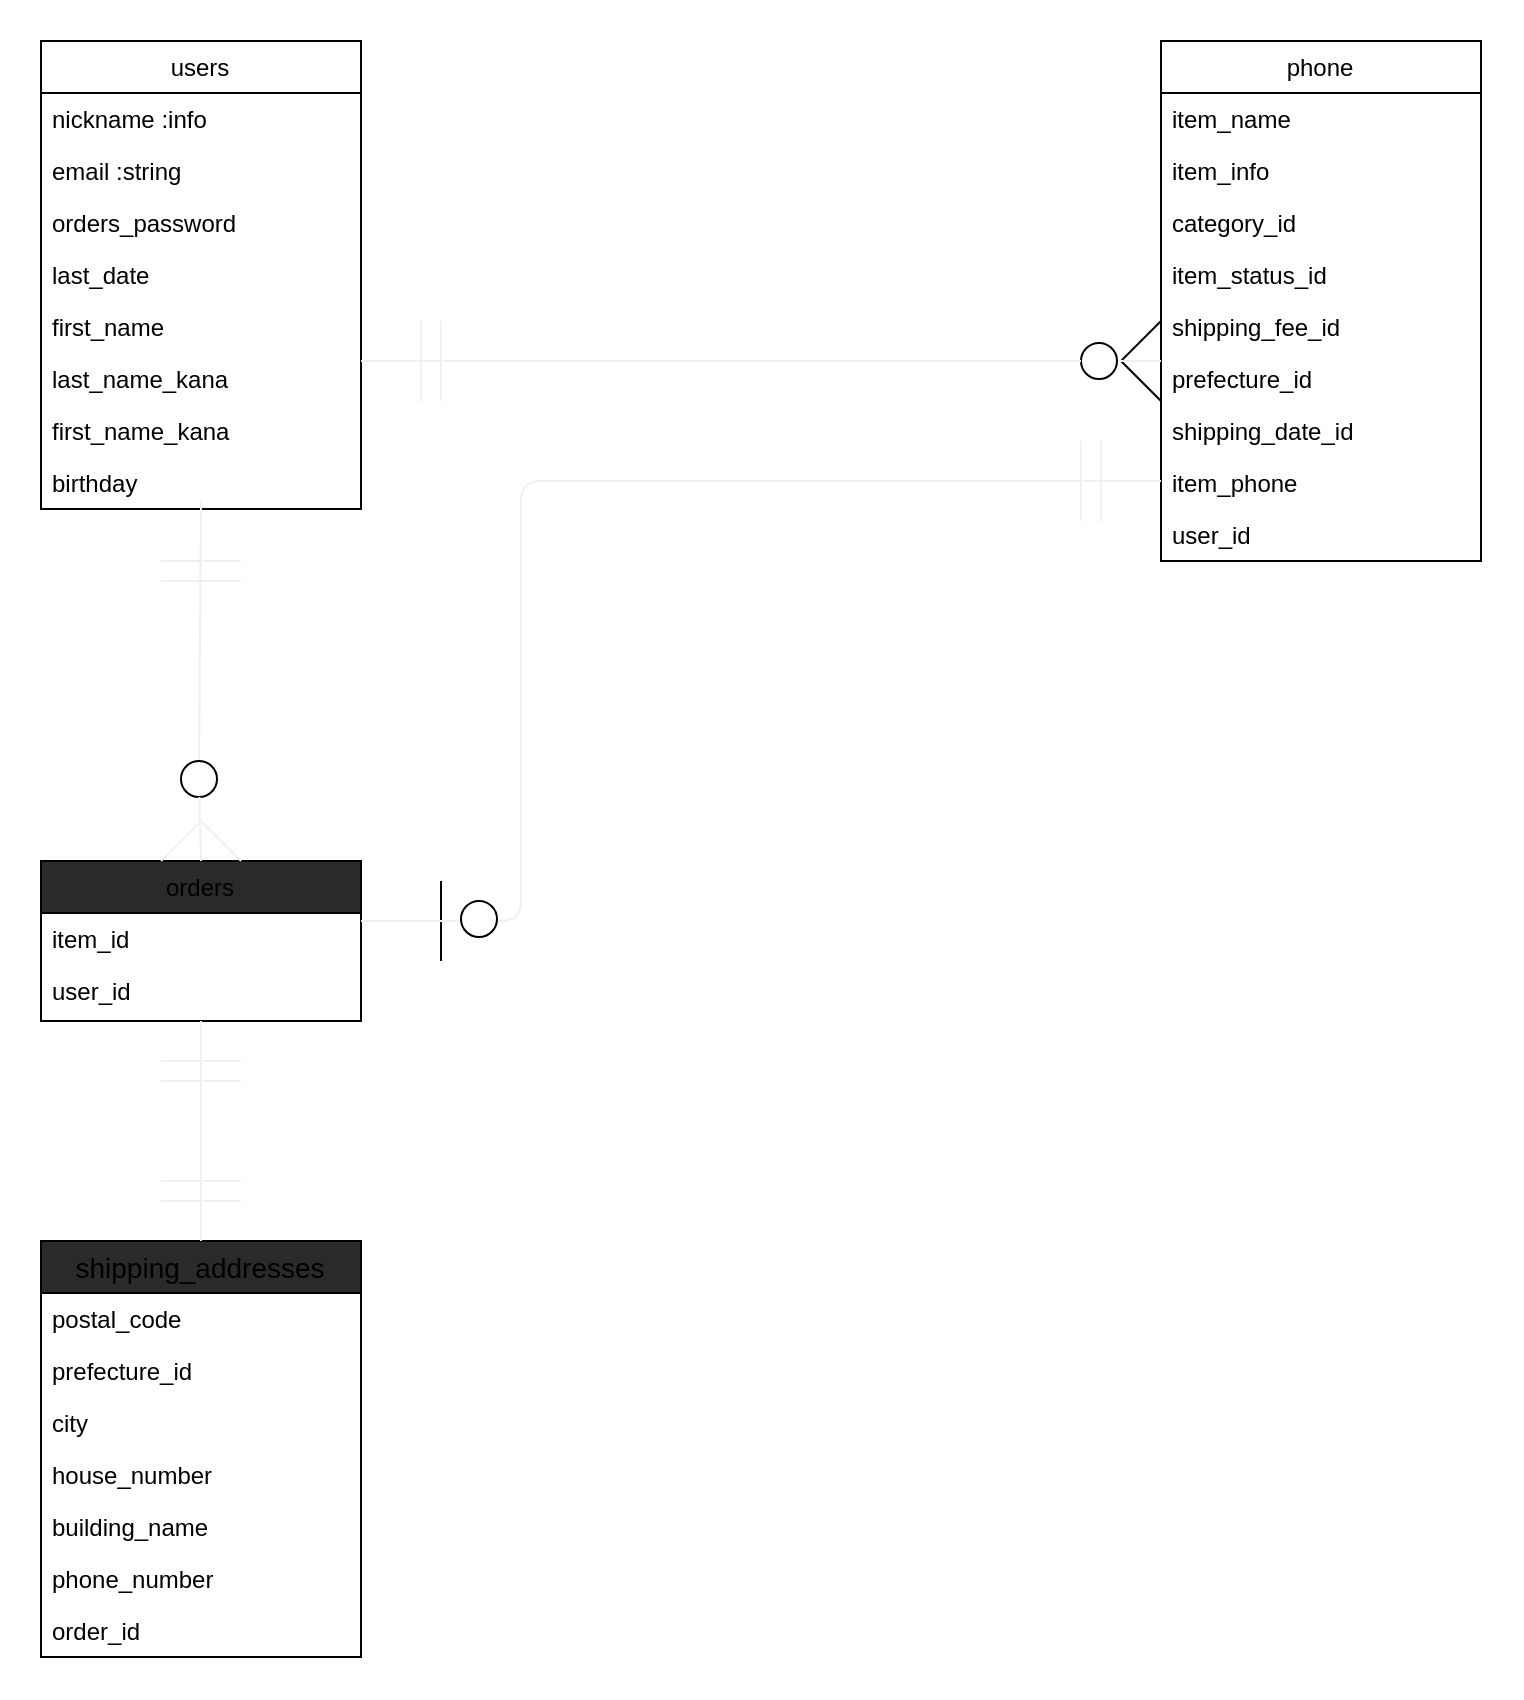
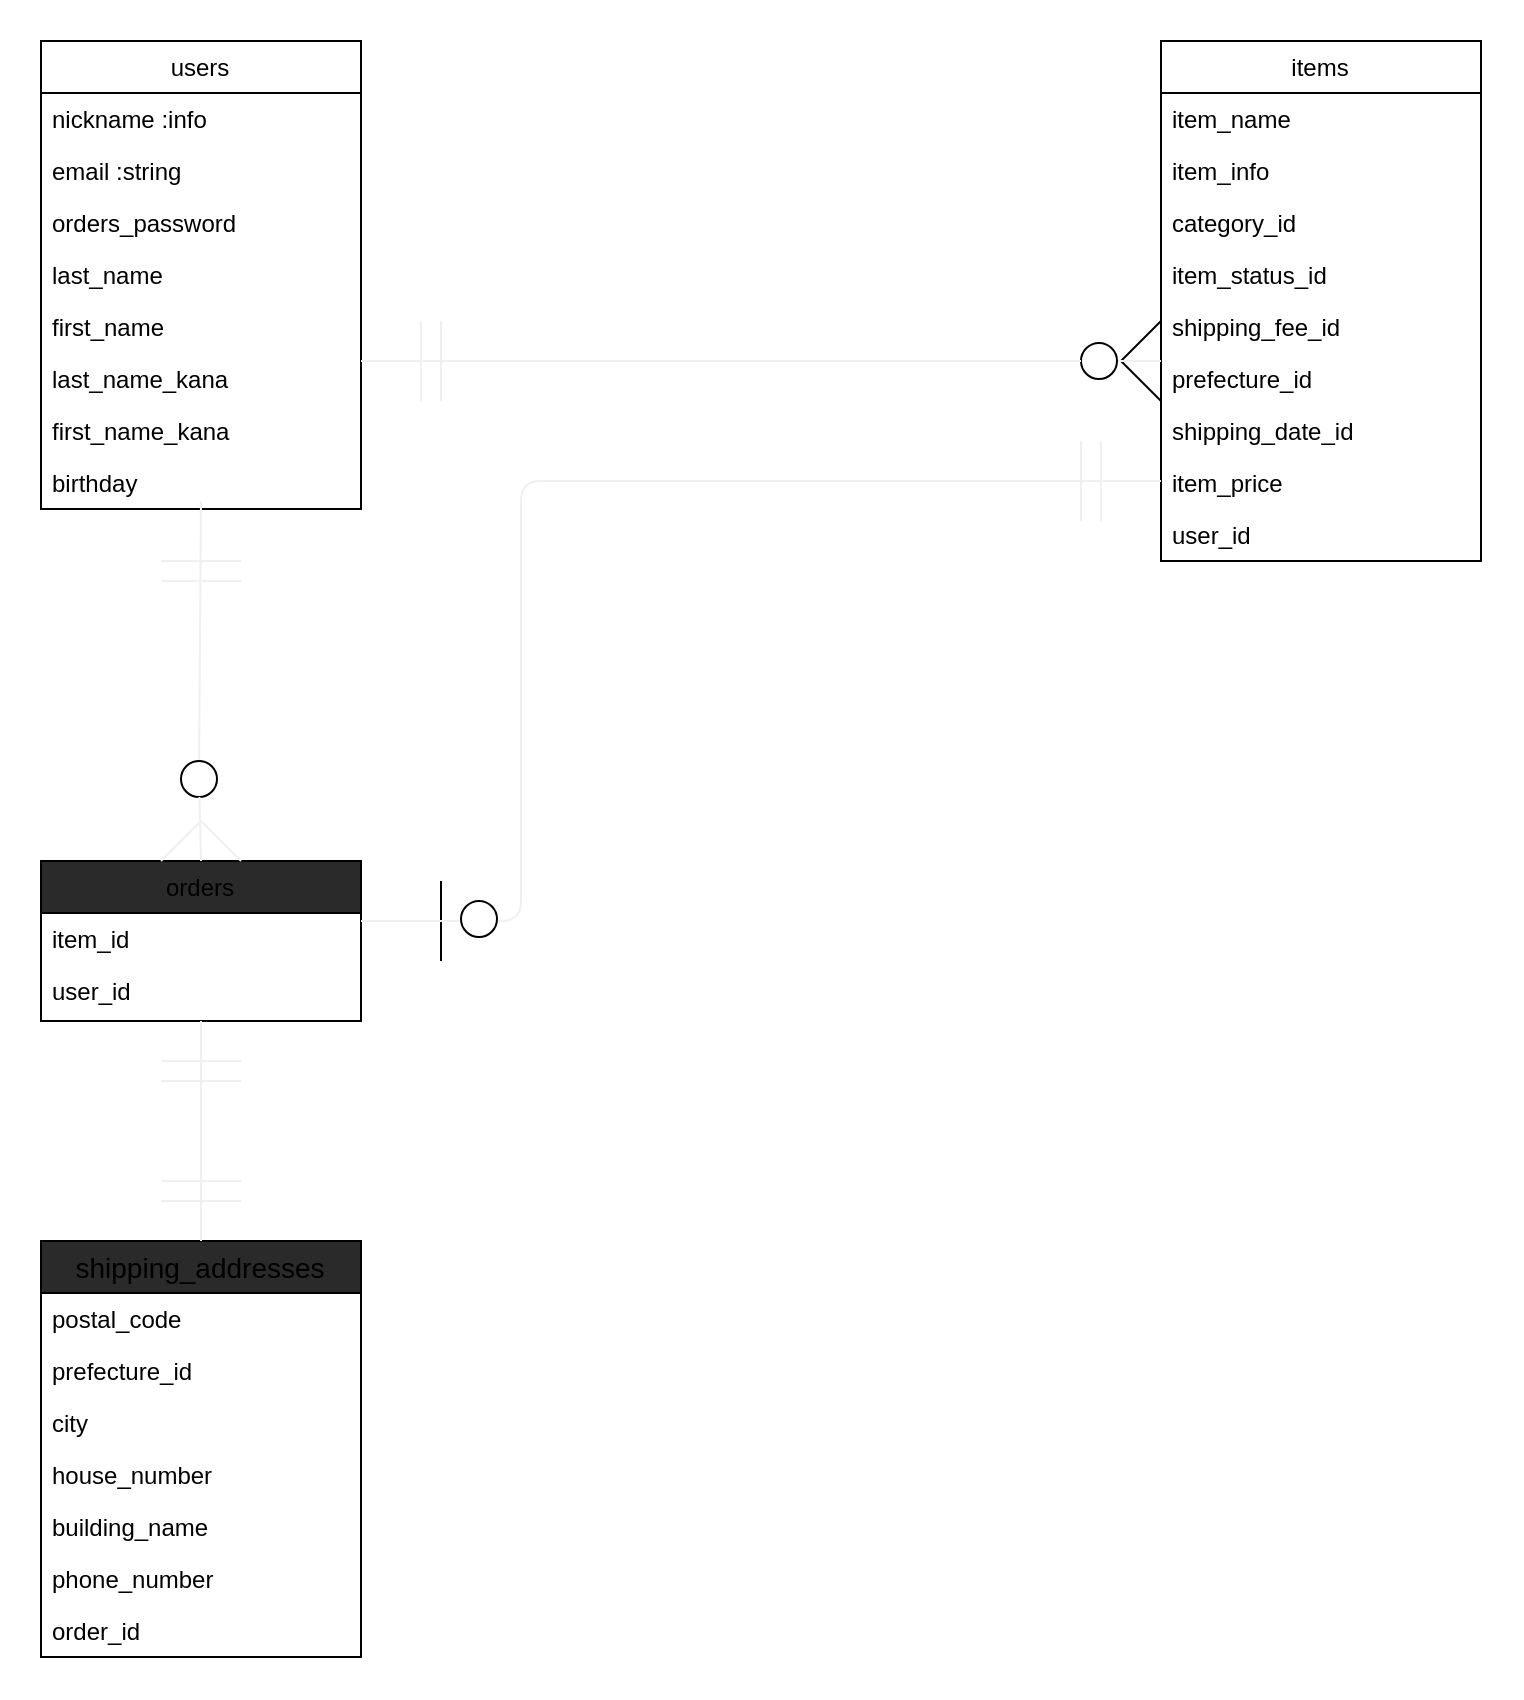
node "phone": label "phone" -> "items"
node "last_date": label "last_date" -> "last_name"
node "item_phone": label "item_phone" -> "item_price"
